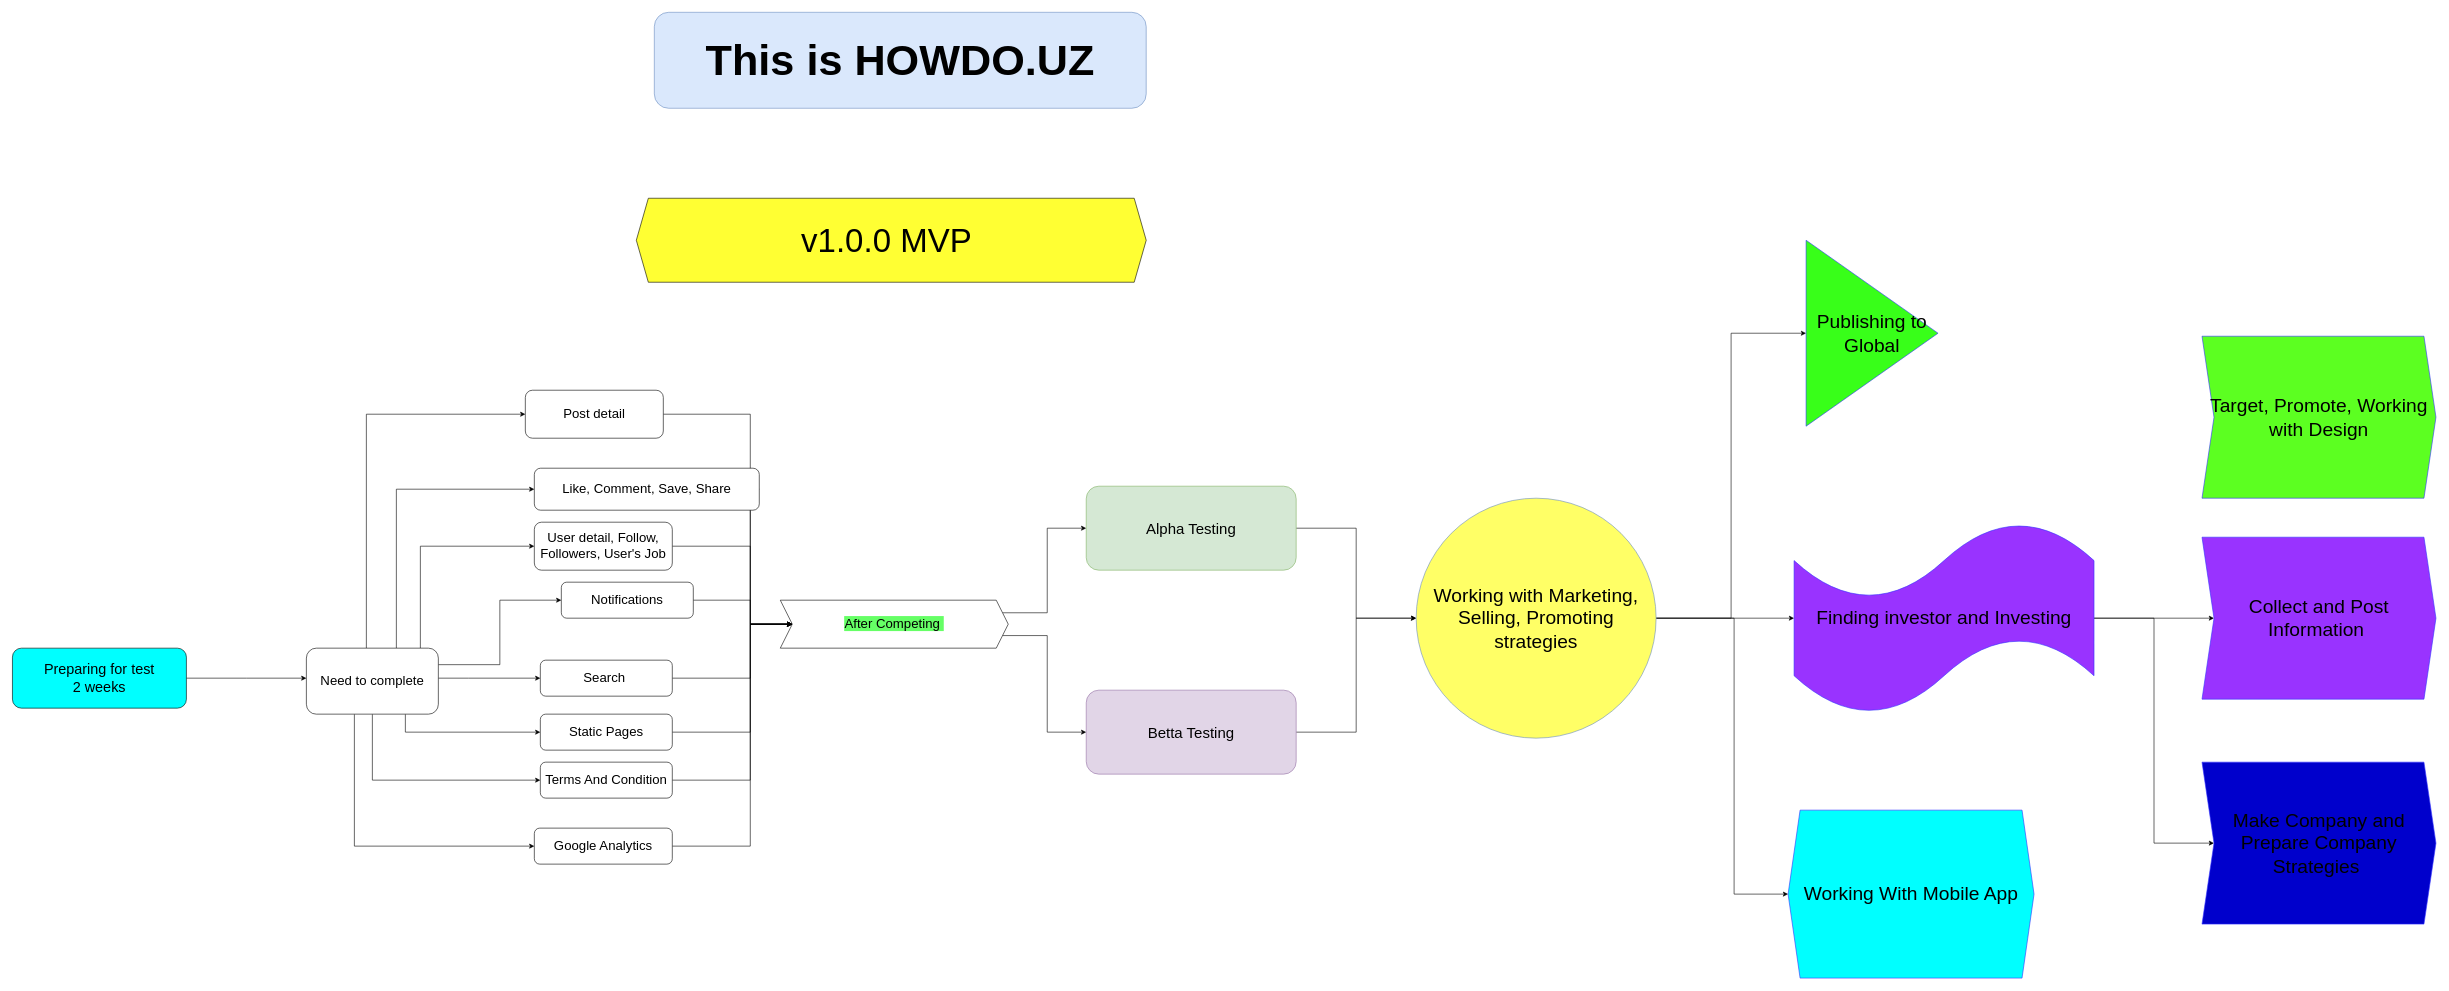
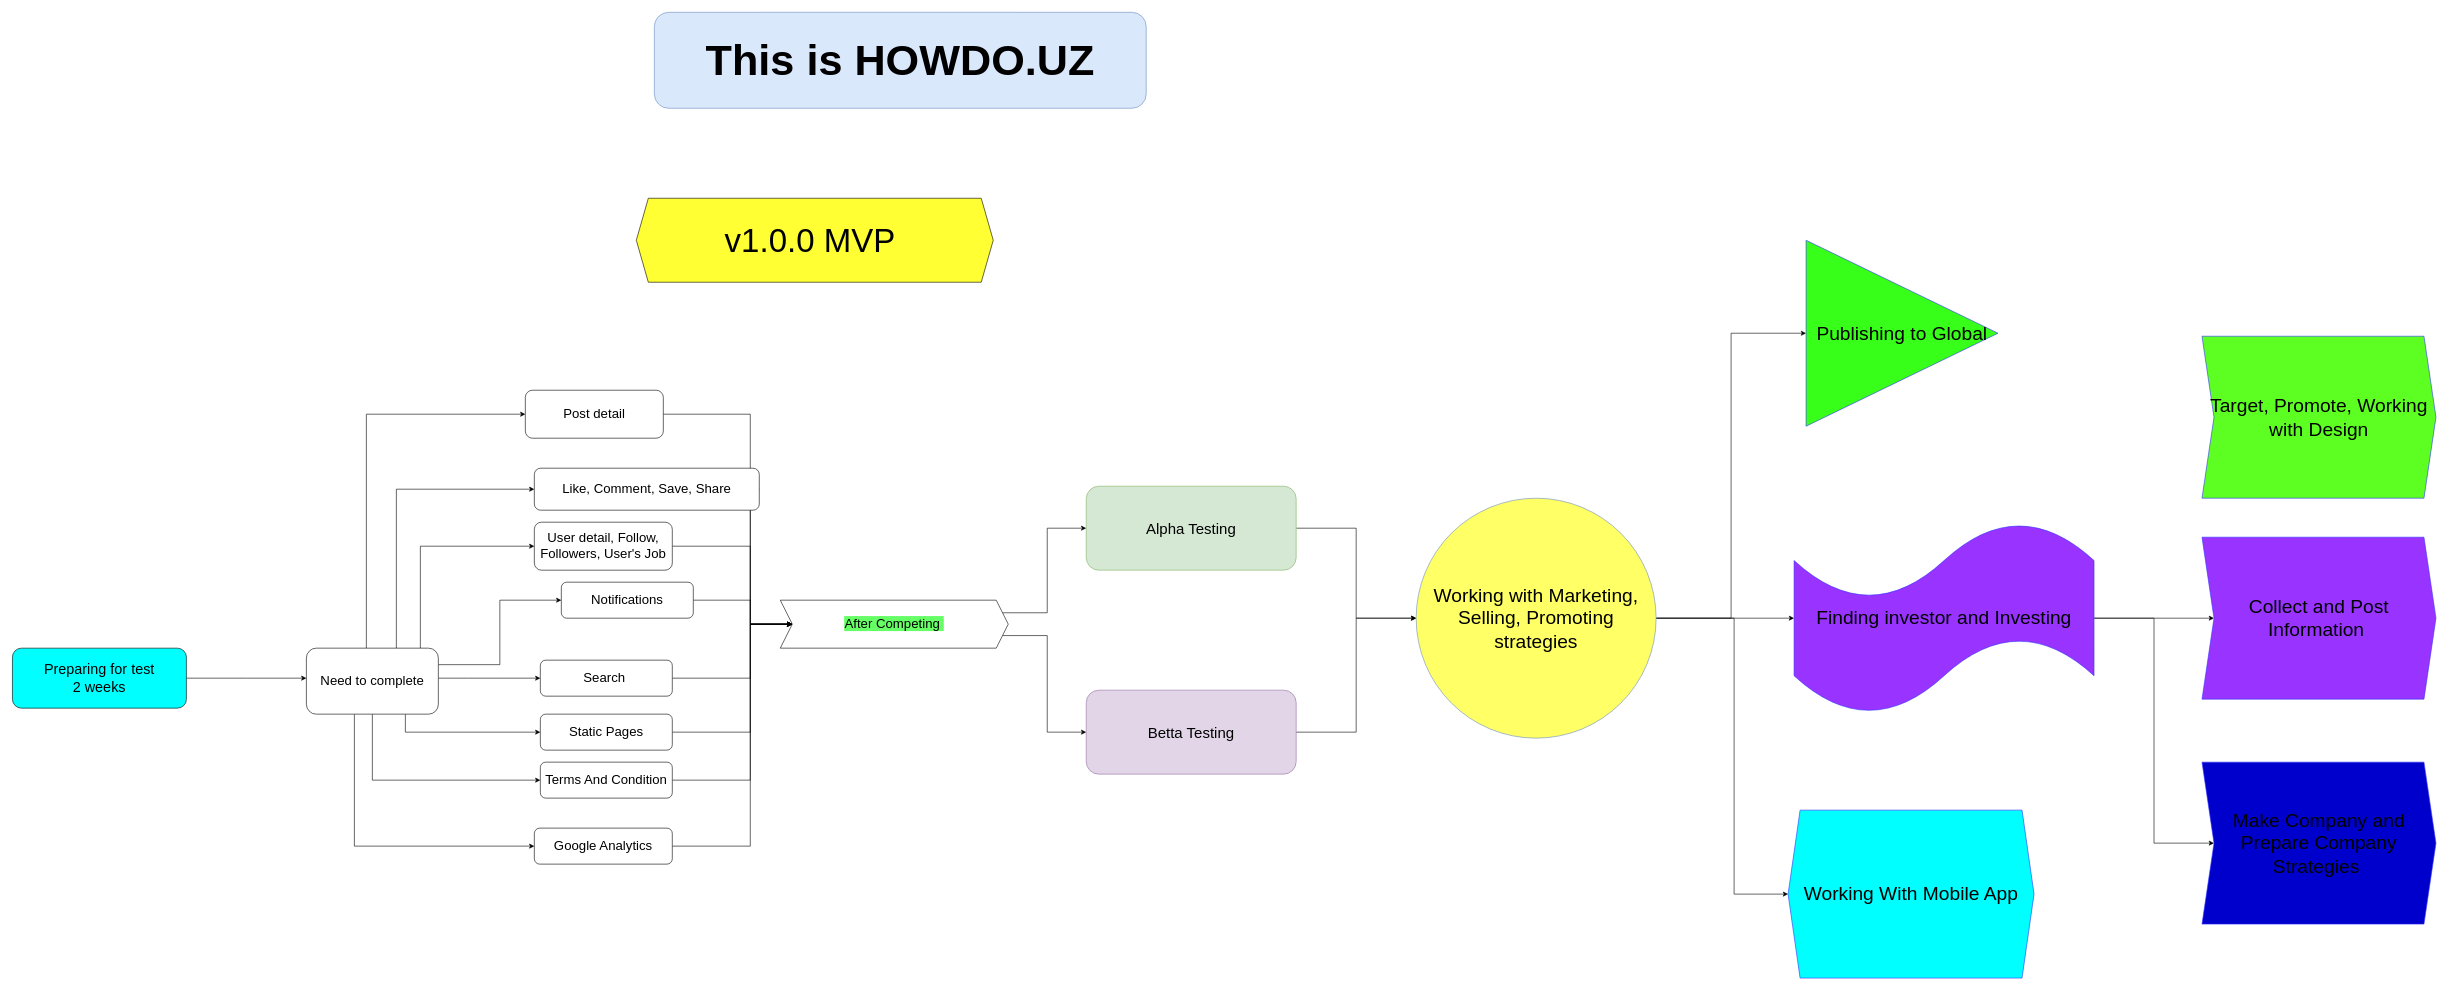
node "v1.0.0 MVP": size 510x84 -> 357x84
node "Publishing to Global": size 132x186 -> 192x186
